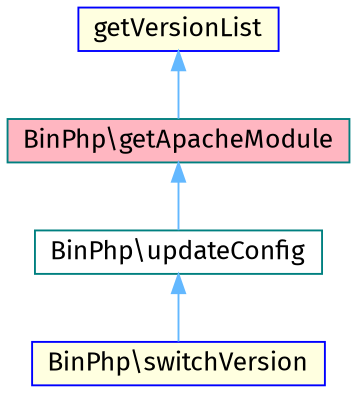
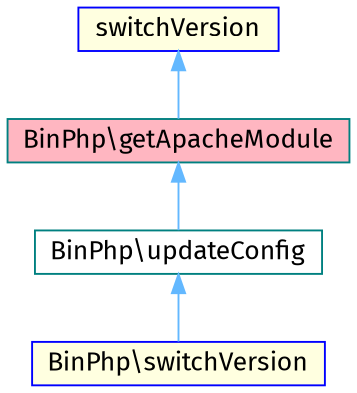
node "getVersionList": label "getVersionList" -> "switchVersion"
